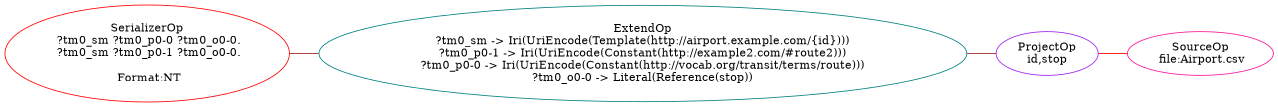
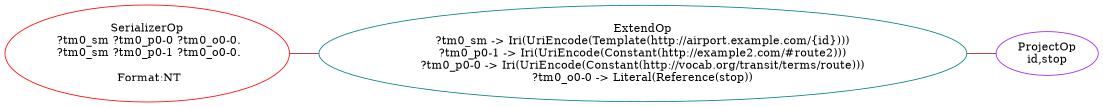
node "SourceOp file:Airport.csv": removed
